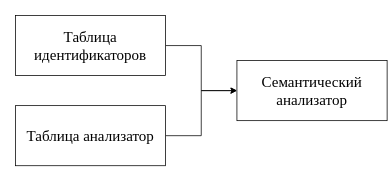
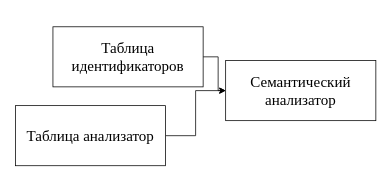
node "Таблица идентификаторов": moved (90, 45) -> (128, 57)
node "Семантический анализатор": moved (312, 90) -> (300, 90)
